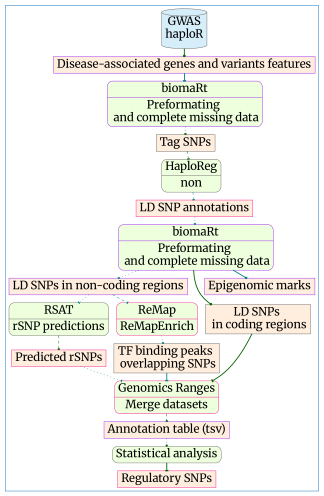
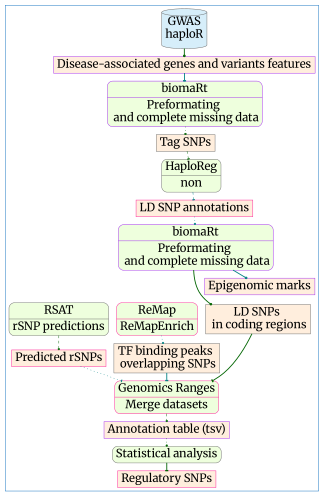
node "LD SNPs in non-coding regions": removed
